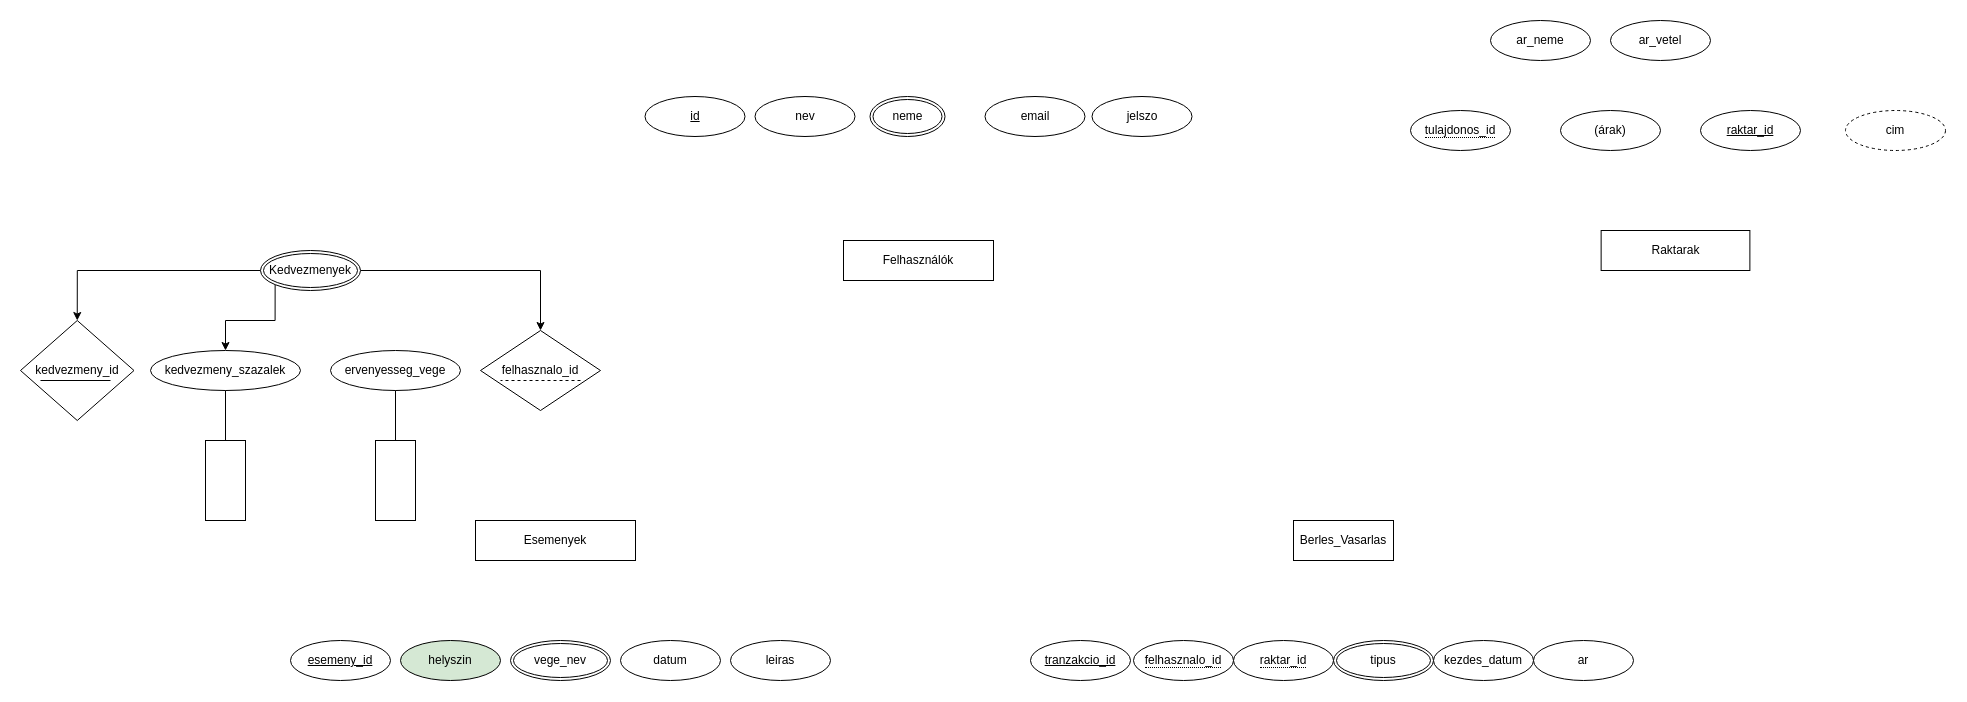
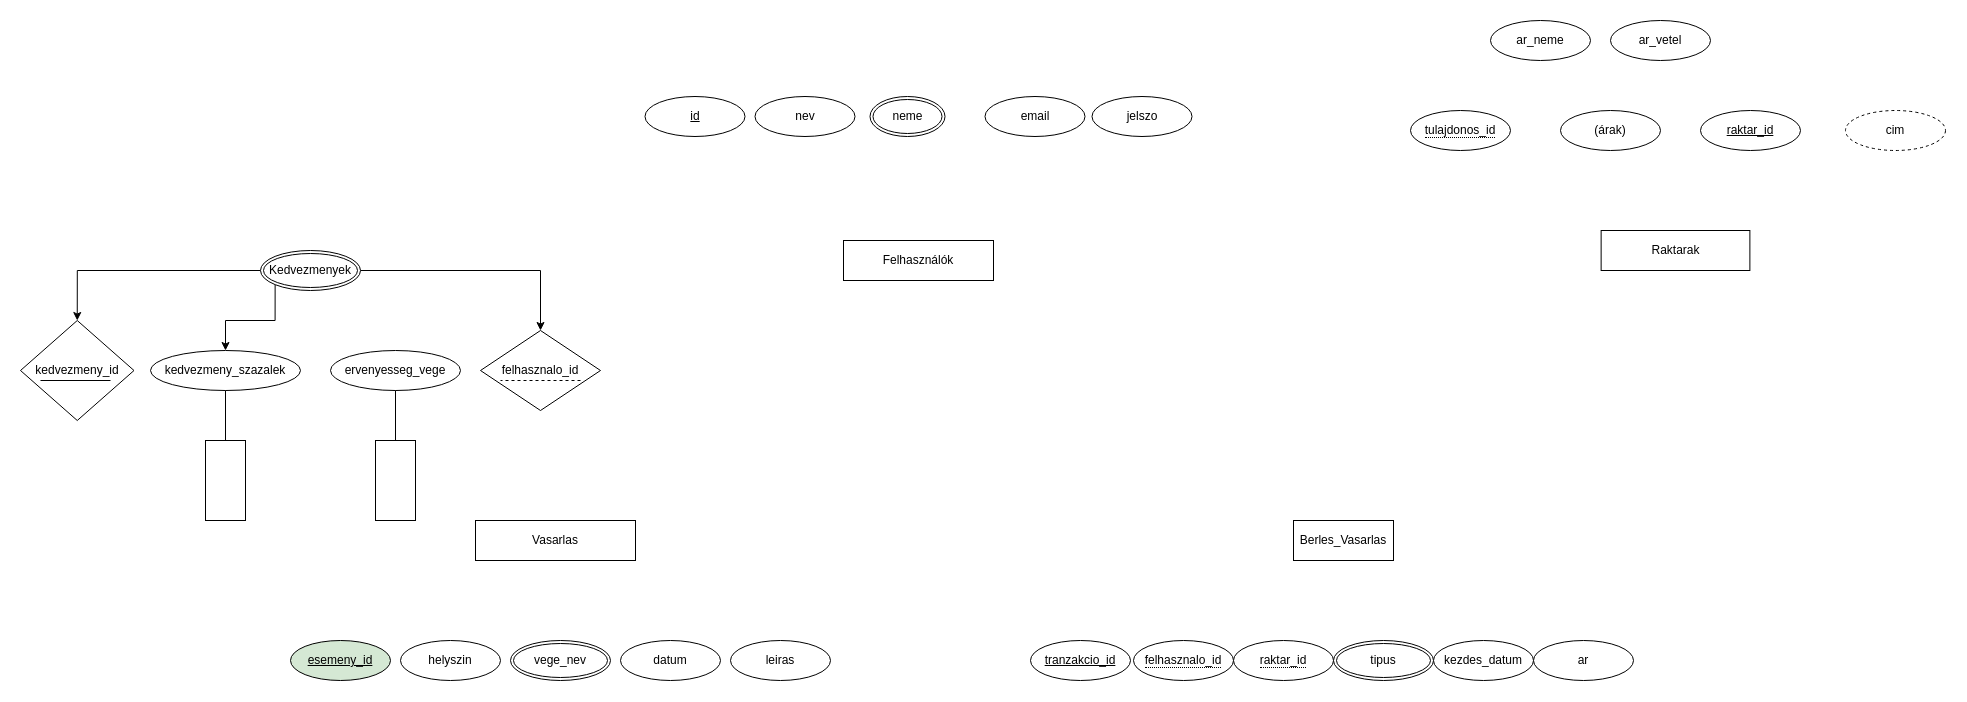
node "Esemenyek": label "Esemenyek" -> "Vasarlas"
node "esemeny_id": fillcolor #ffffff -> #d5e8d4
node "helyszin": fillcolor #d5e8d4 -> #ffffff
